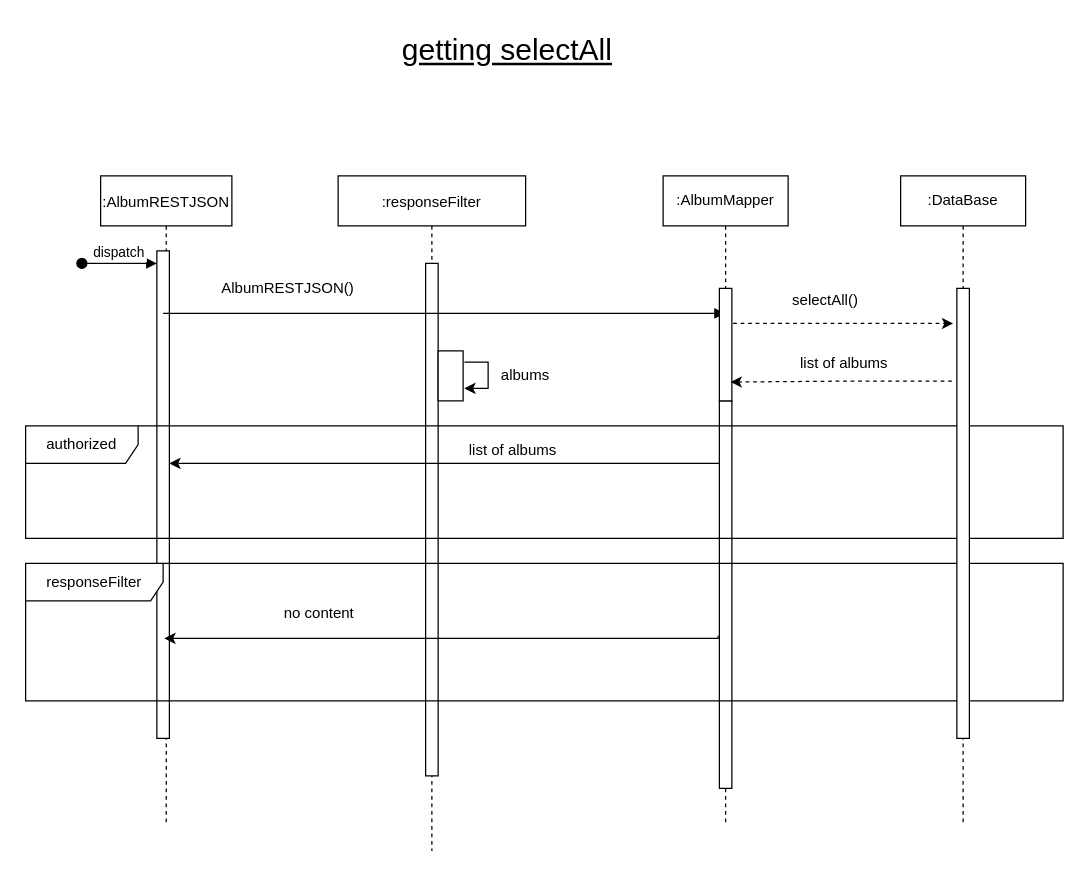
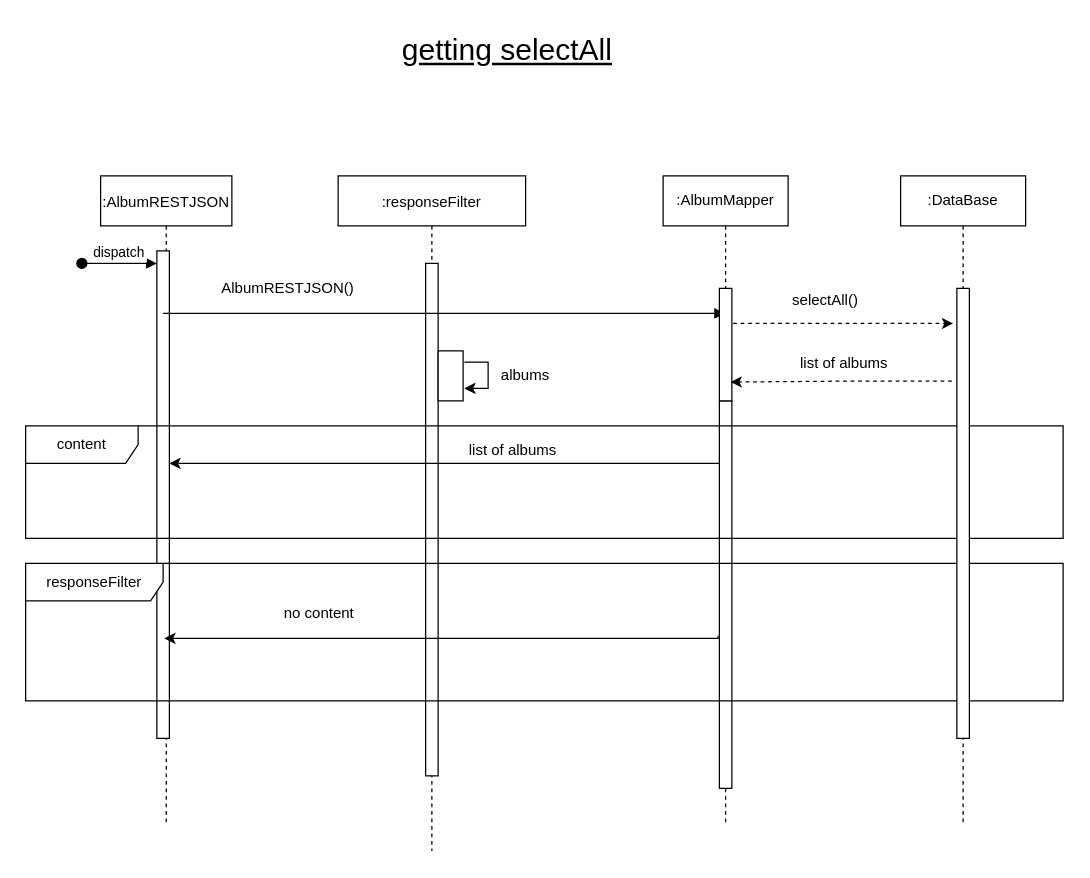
node "authorized": label "authorized" -> "content"
